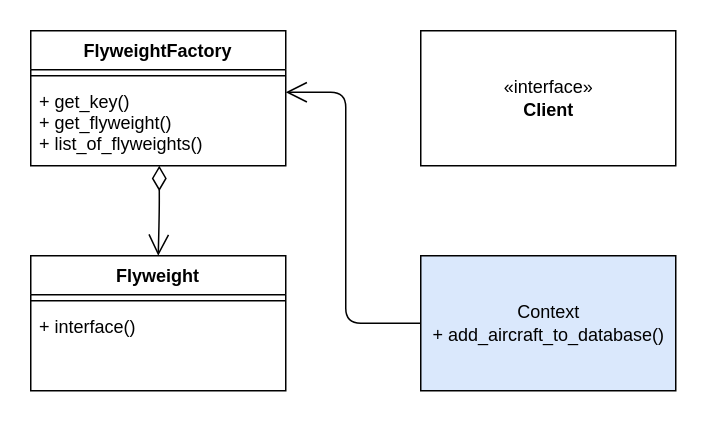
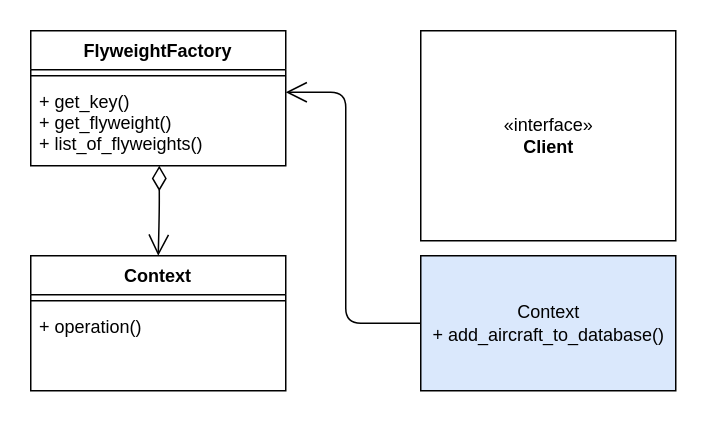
node "«interface» Client": size 255x135 -> 255x210
node "Flyweight": label "Flyweight" -> "Context"
node "+ interface()": label "+ interface()" -> "+ operation()"
